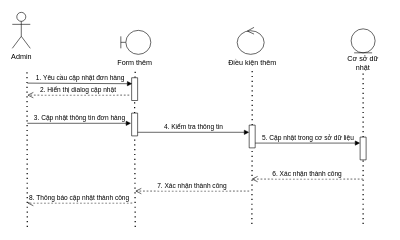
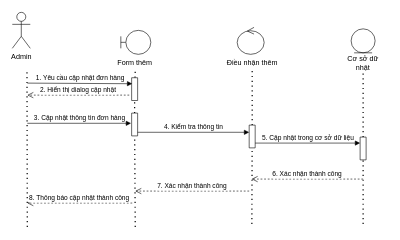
node "Điều kiện thêm": label "Điều kiện thêm" -> "Điều nhận thêm"
